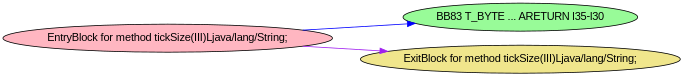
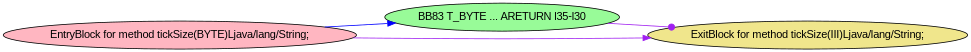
edge "BB83 T_BYTE ... ARETURN l35-l30" -> "ExitBlock for method tickSize(III)Ljava/lang/String;": added
node "EntryBlock for method tickSize(III)Ljava/lang/String;": label "EntryBlock for method tickSize(III)Ljava/lang/String;" -> "EntryBlock for method tickSize(BYTE)Ljava/lang/String;"
